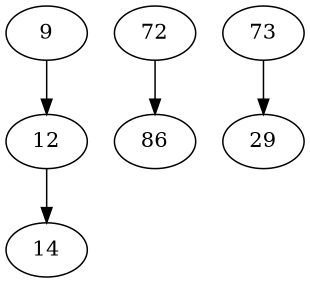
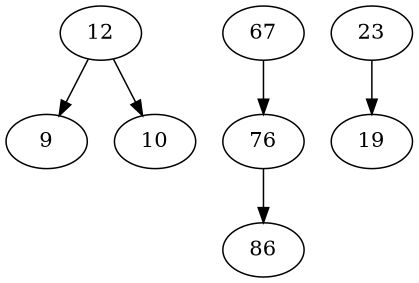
node "72": label "72" -> "76"
node "67": added
node "73": label "73" -> "23"
edge "9" -> "12": reversed
node "29": label "29" -> "19"
node "14": label "14" -> "10"
